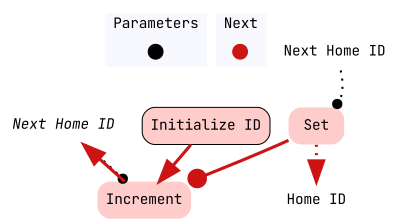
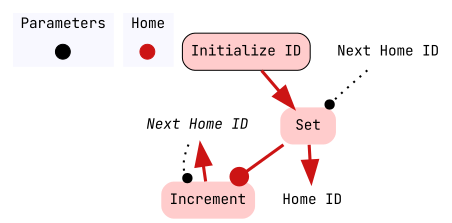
cluster "Next": label "Next" -> "Home"
edge "Set" -> "Home ID": style dotted -> solid
edge "Initialize ID" -> "Increment": now "Initialize ID" -> "Set"
